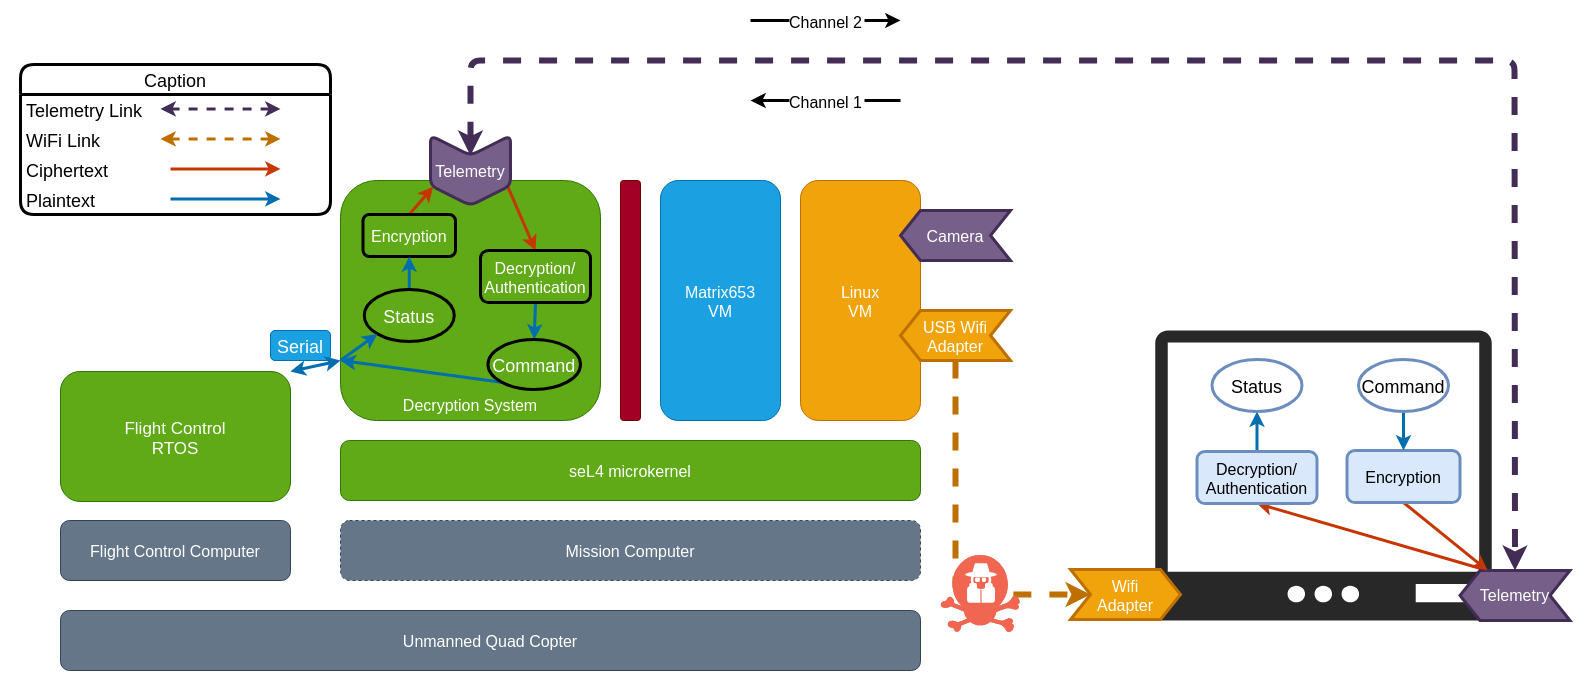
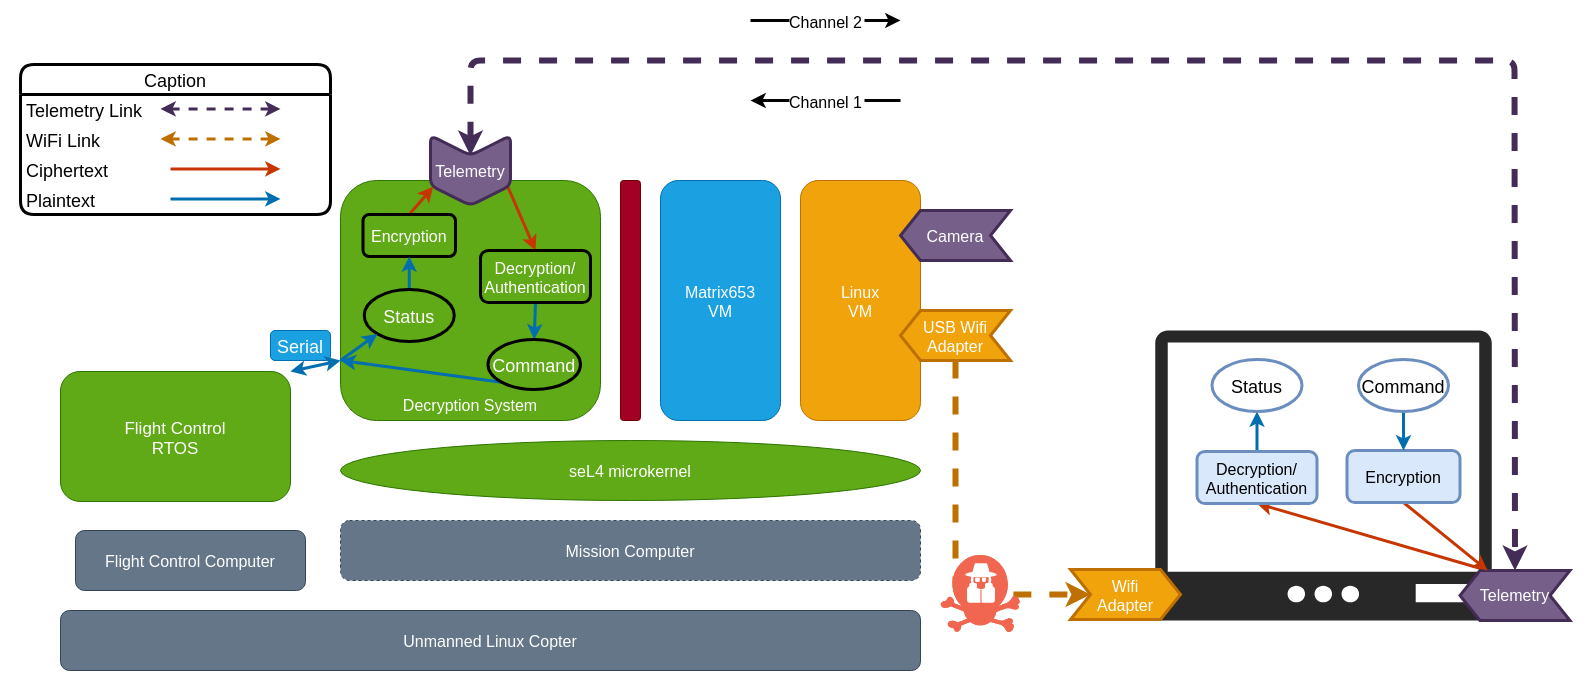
node "seL4 microkernel": shape rounded rectangle -> ellipse
node "Flight Control Computer": moved (176, 551) -> (191, 561)
node "Unmanned Quad Copter": label "Unmanned Quad Copter" -> "Unmanned Linux Copter"
